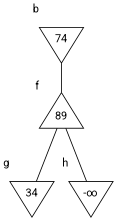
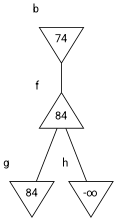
node "89 f": label "89 f" -> "84 f"
node "34 g": label "34 g" -> "84 g"
